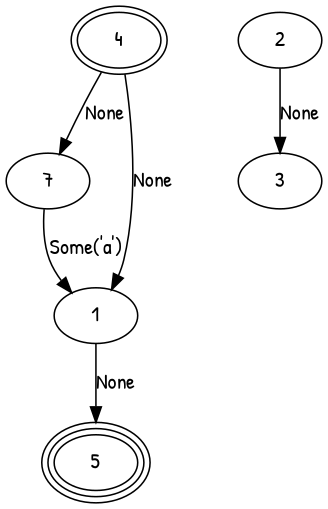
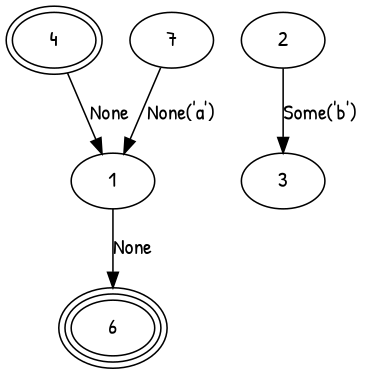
edge "4" -> "7": removed, label "None"
edge "2" -> "3": label "None" -> "Some('b')"
edge "7" -> "1": label "Some('a')" -> "None('a')"
node "5": label "5" -> "6"
